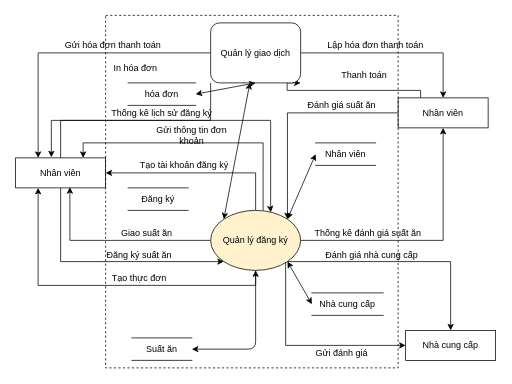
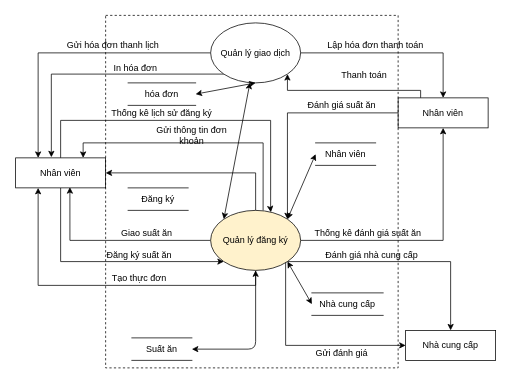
node "Gửi hóa đơn thanh toán": label "Gửi hóa đơn thanh toán" -> "Gửi hóa đơn thanh lịch"
node "Quản lý giao dịch": shape rounded rectangle -> ellipse
node "Tạo tài khoản đăng ký": removed
